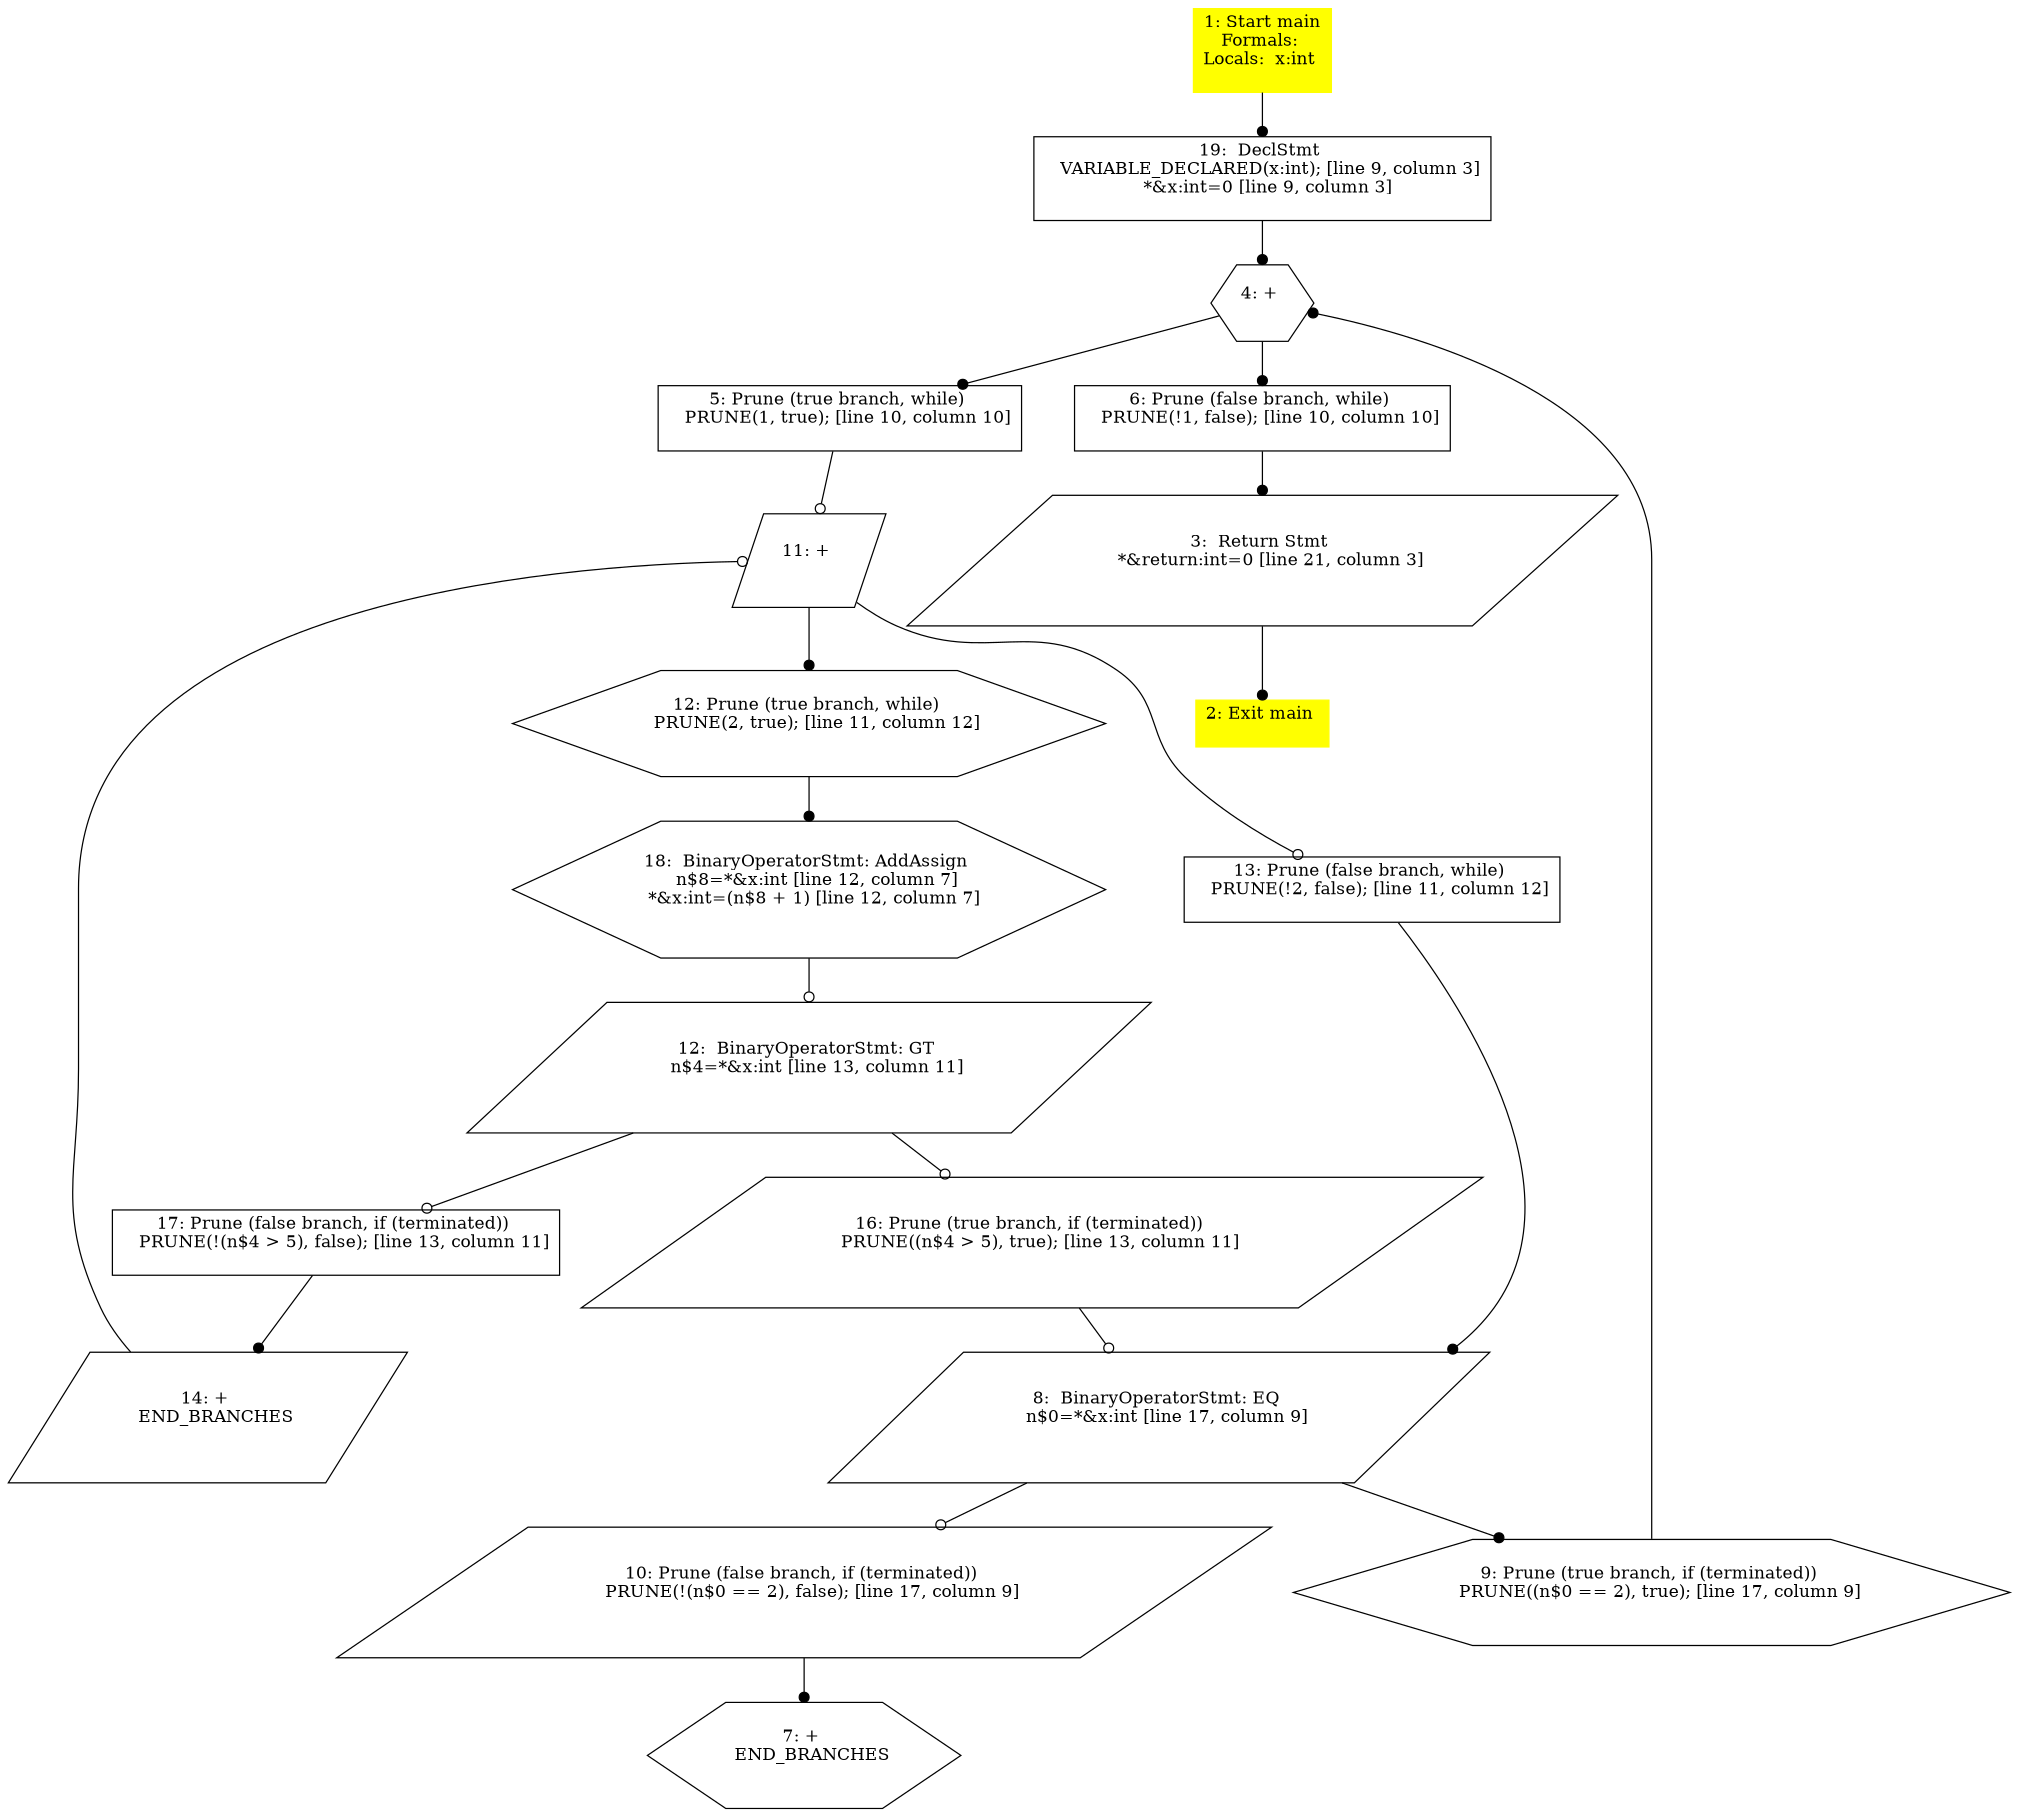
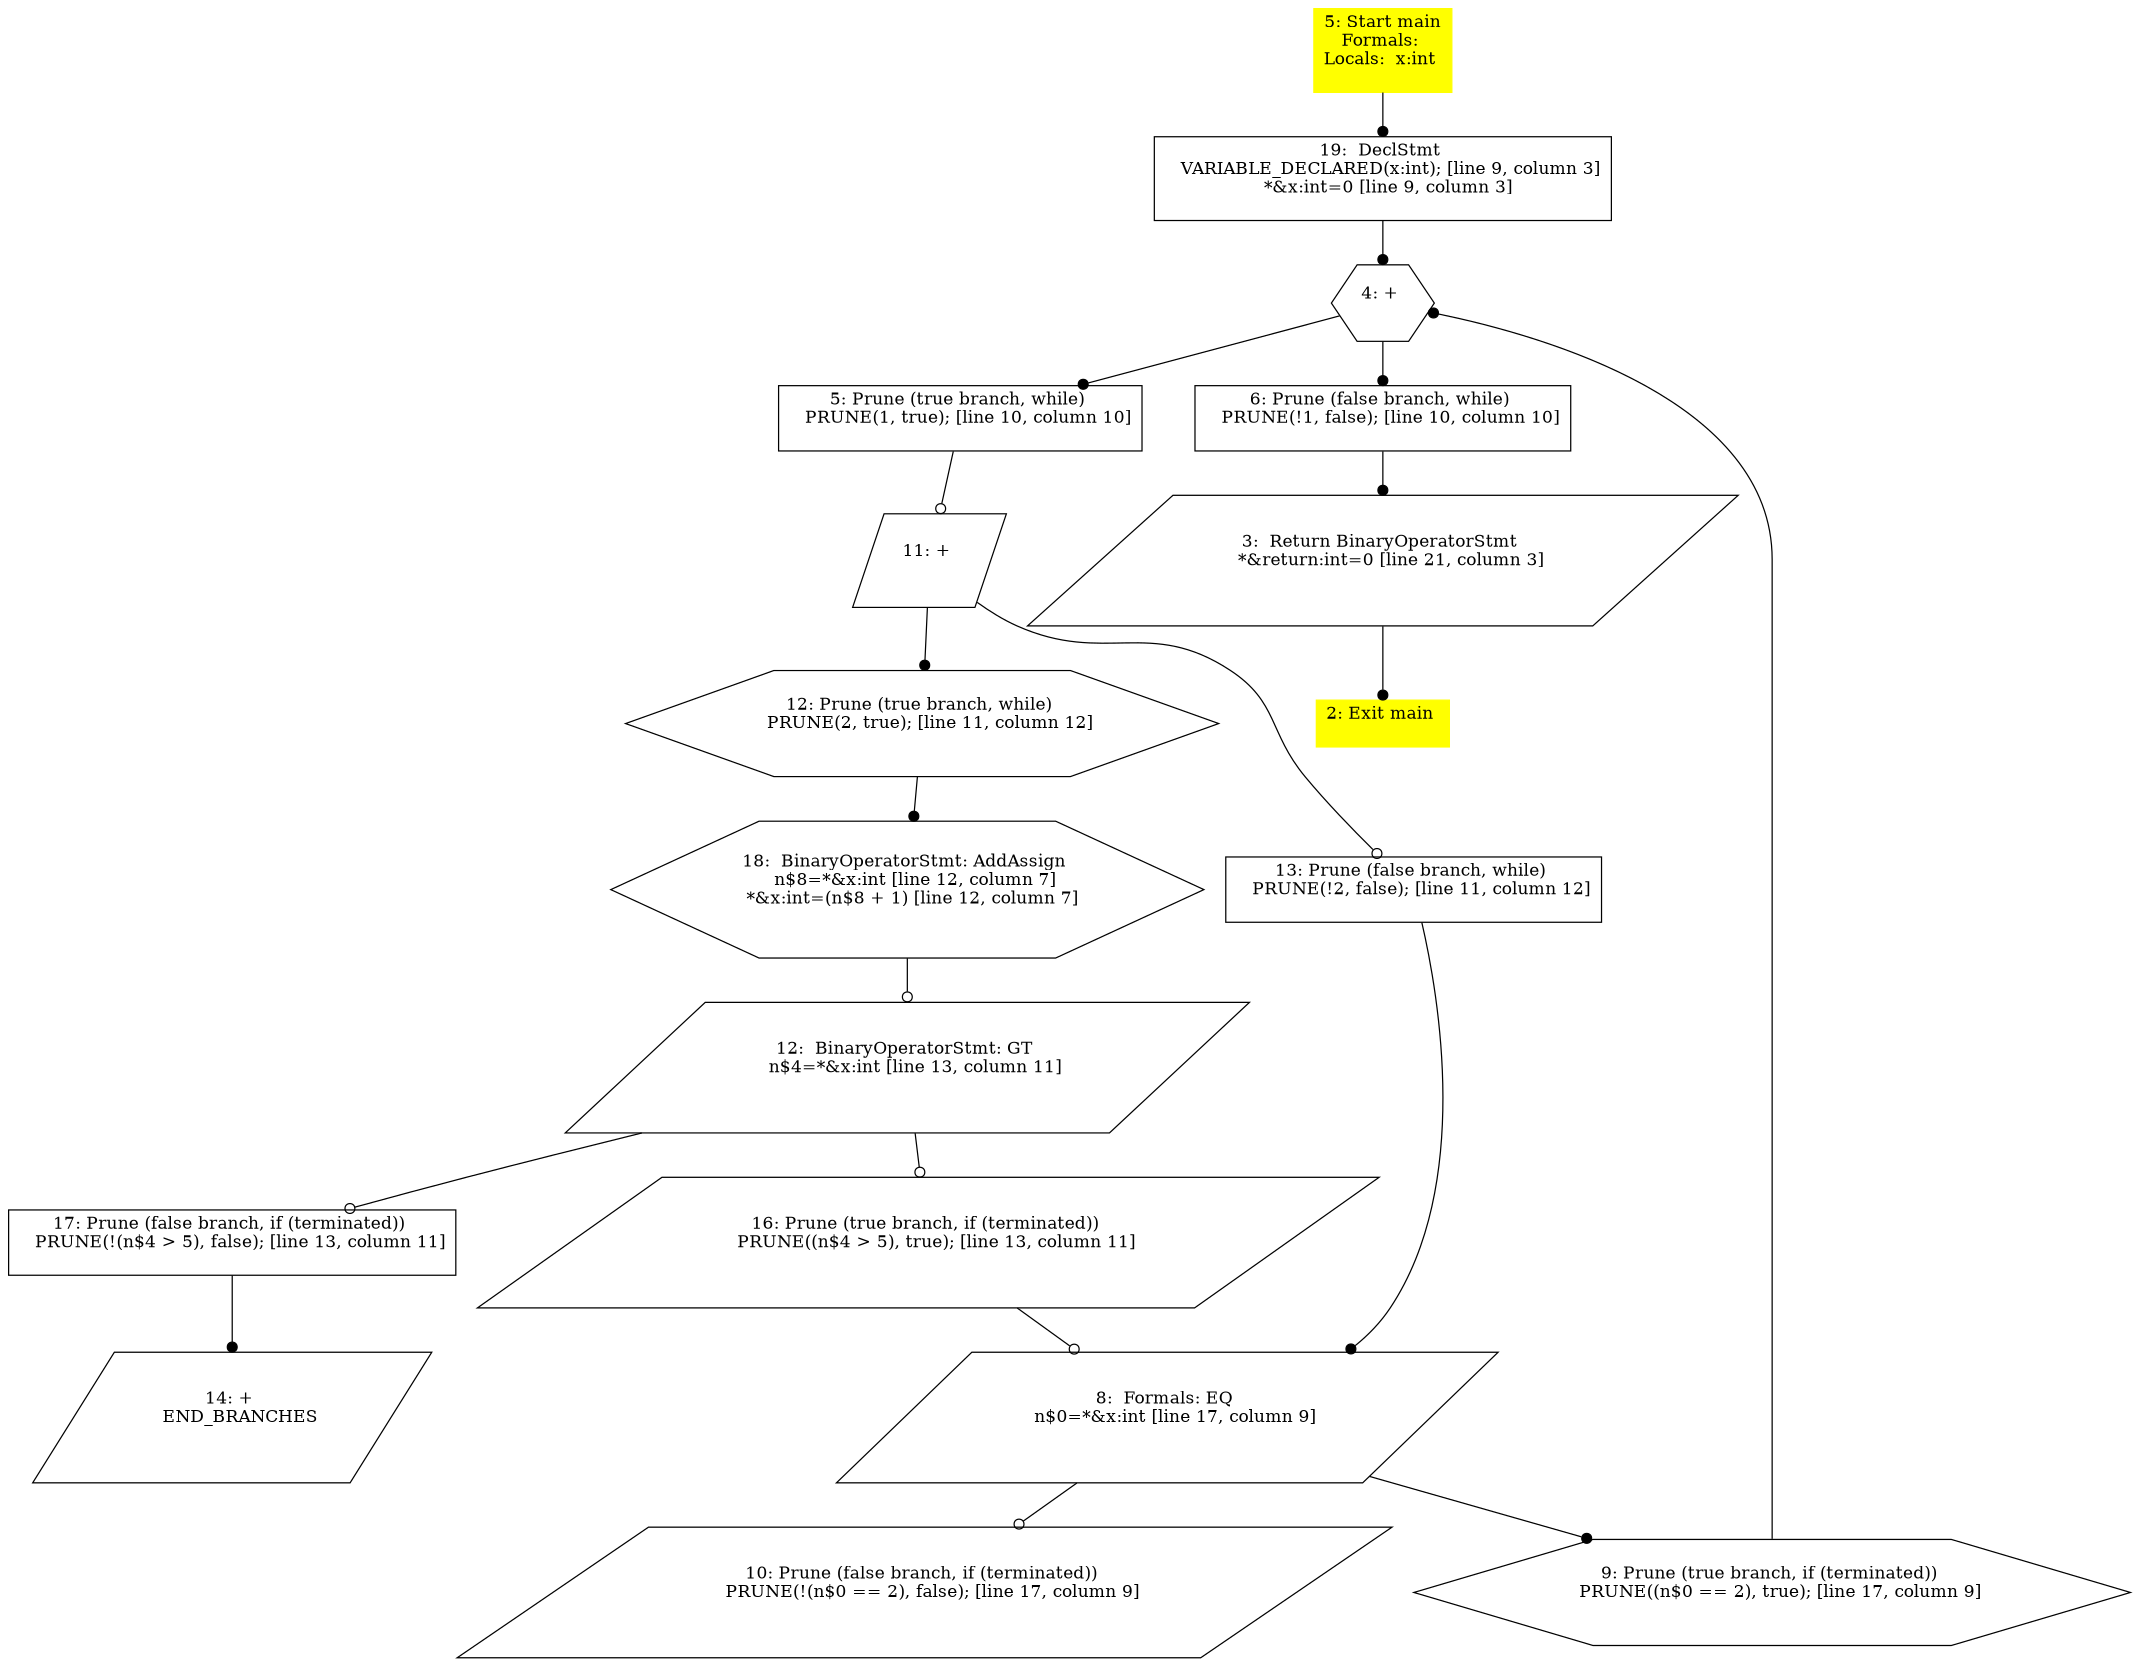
node "1: Start main Formals: Locals:  x:int": label "1: Start main Formals: Locals:  x:int" -> "5: Start main Formals: Locals:  x:int"
node "3:  Return Stmt *&return:int=0 [line 21, column 3]": label "3:  Return Stmt *&return:int=0 [line 21, column 3]" -> "3:  Return BinaryOperatorStmt *&return:int=0 [line 21, column 3]"
edge "14: + END_BRANCHES" -> "11: +": removed
node "8:  BinaryOperatorStmt: EQ n$0=*&x:int [line 17, column 9]": label "8:  BinaryOperatorStmt: EQ n$0=*&x:int [line 17, column 9]" -> "8:  Formals: EQ n$0=*&x:int [line 17, column 9]"
node "7: + END_BRANCHES": removed
